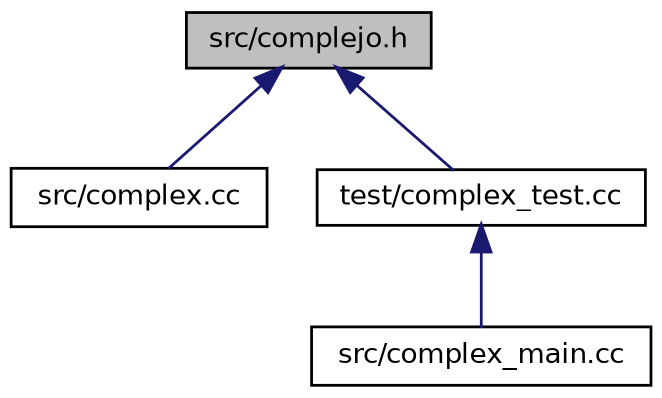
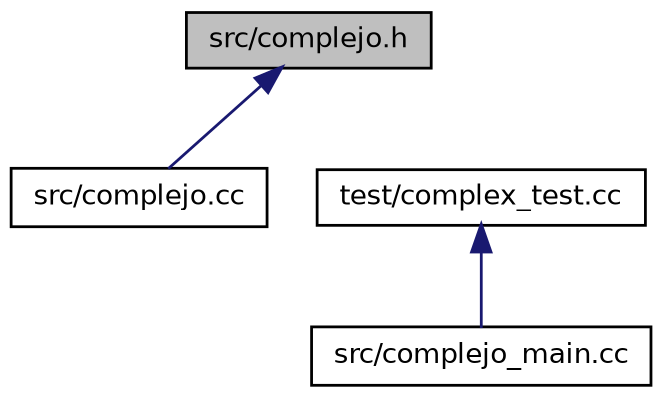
edge "test/complex_test.cc" -> "src/complejo.h": removed
node "src/complex.cc": label "src/complex.cc" -> "src/complejo.cc"
node "src/complex_main.cc": label "src/complex_main.cc" -> "src/complejo_main.cc"
